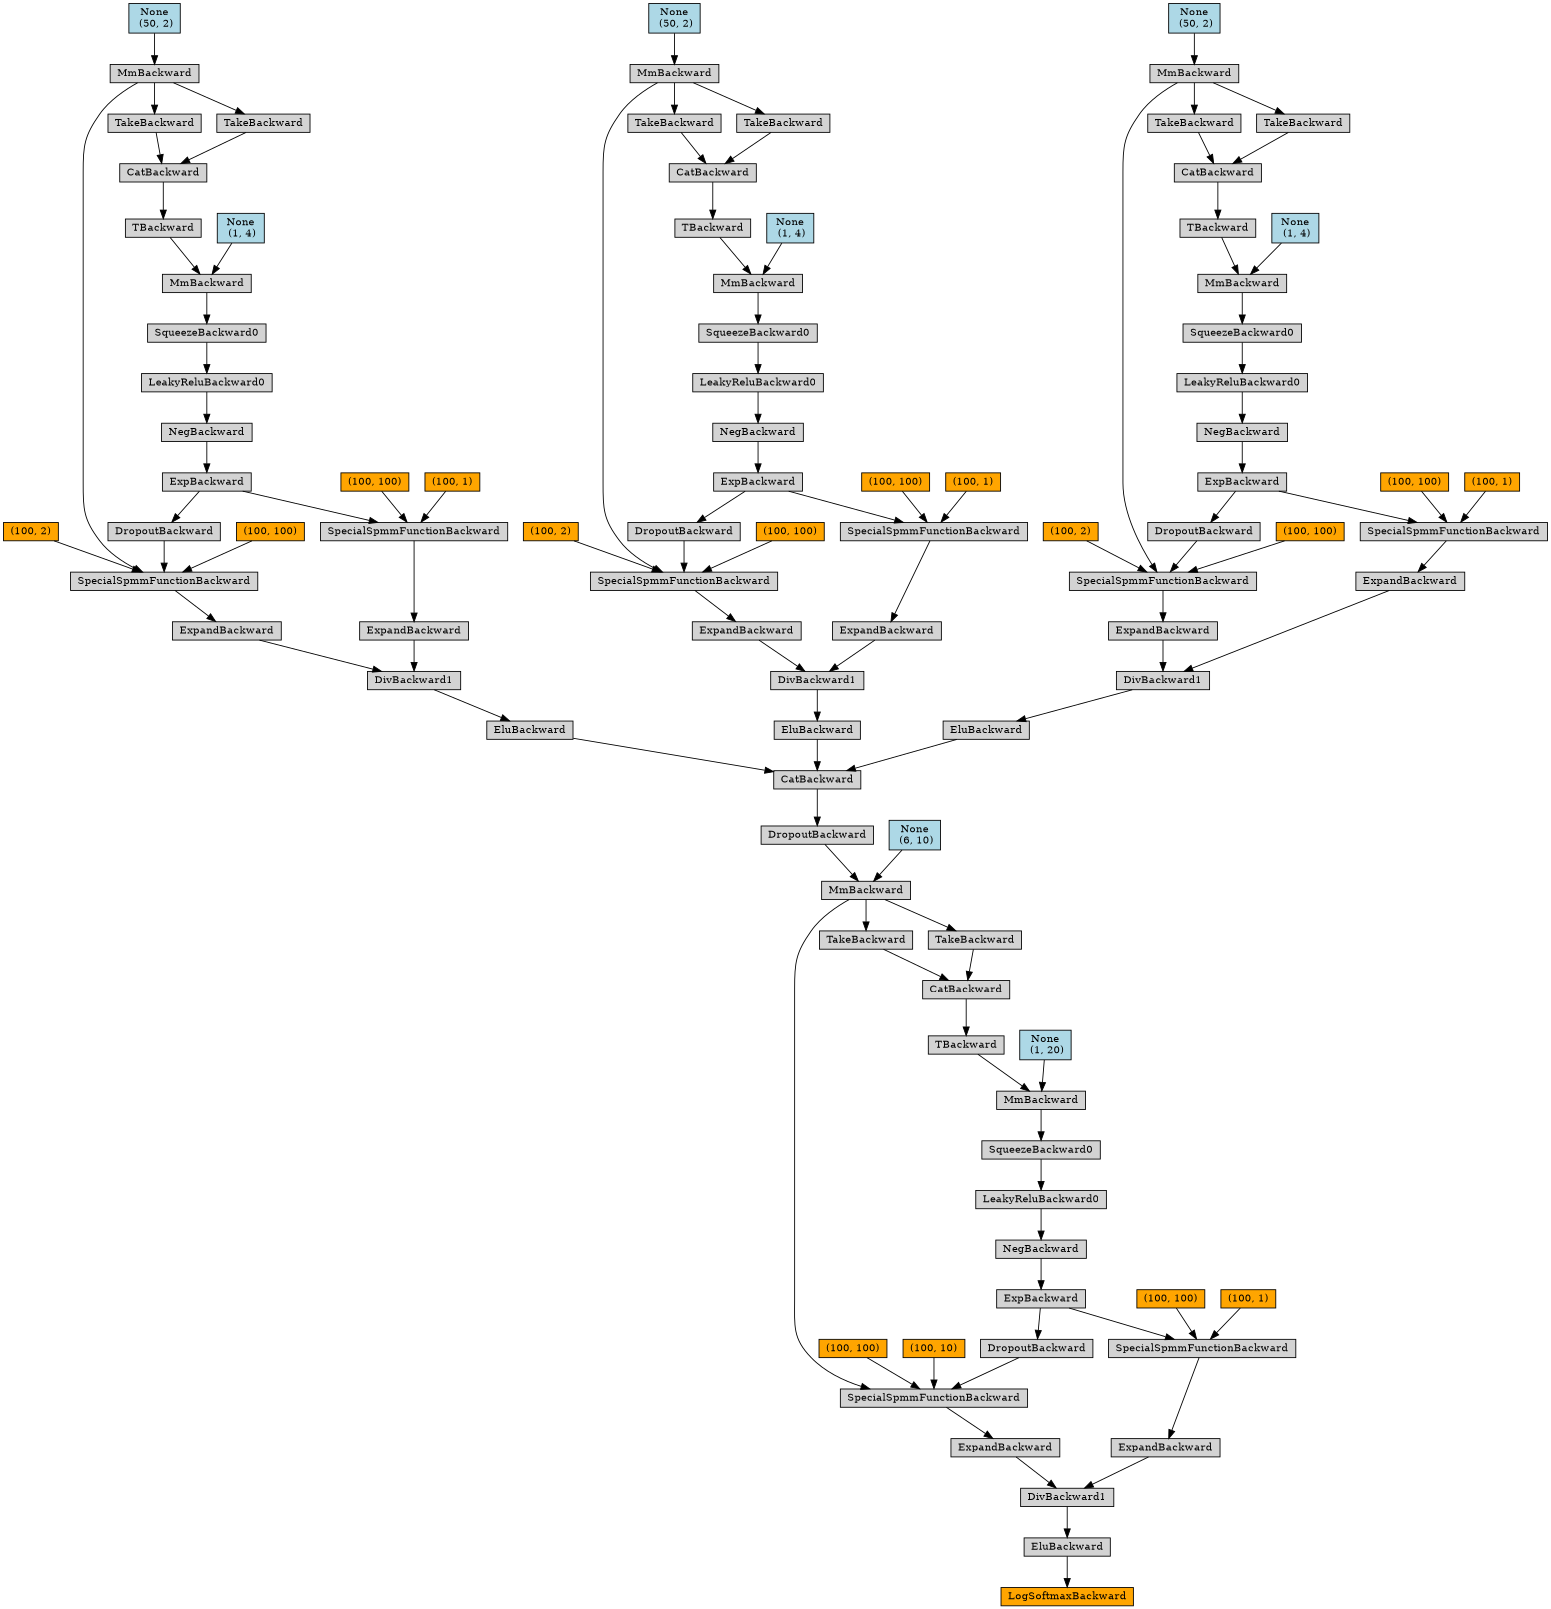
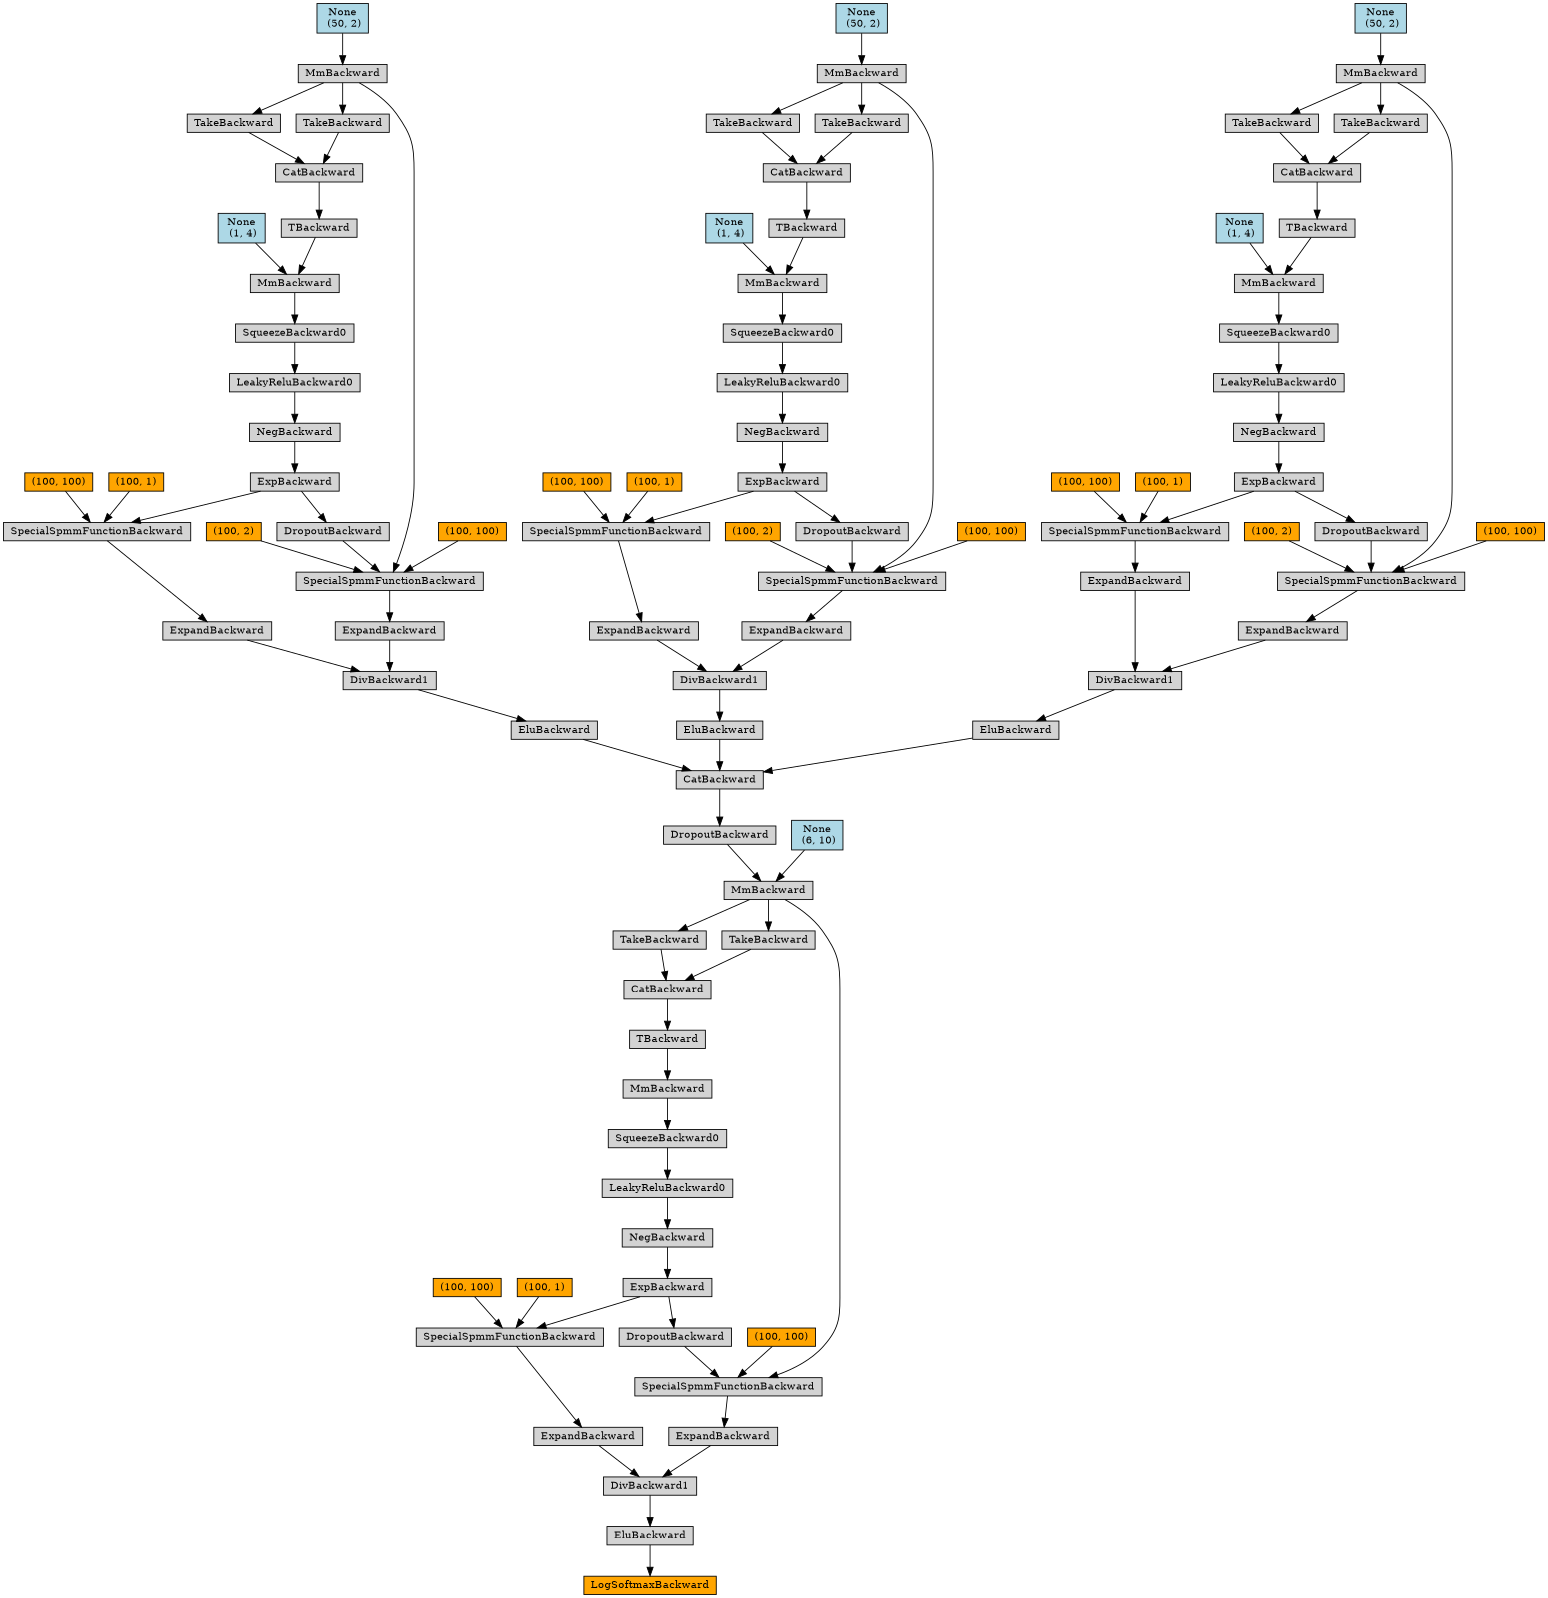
node "None (1, 20)": removed
node "(100, 10)": removed
